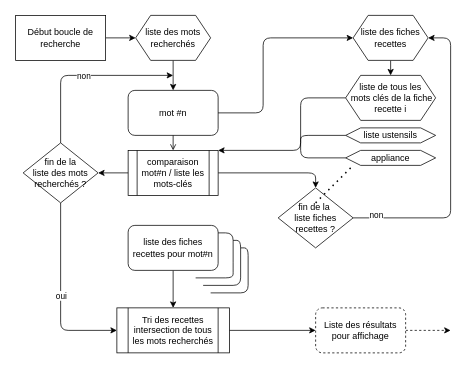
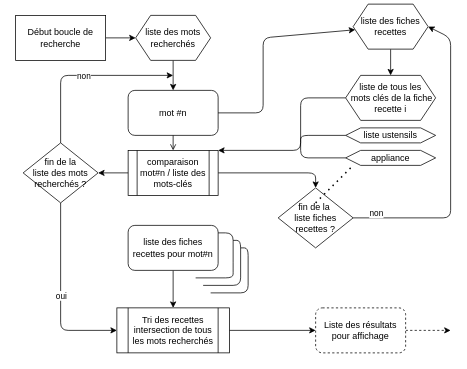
node "liste des fiches recettes": moved (390, 38) -> (390, 27)
node "comparaison mot#n / liste les mots-clés": label "comparaison mot#n / liste les mots-clés" -> "comparaison mot#n / liste des mots-clés"
